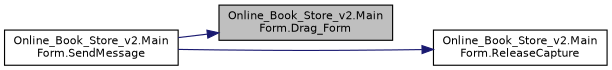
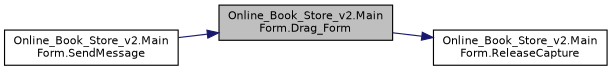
edge "Online_Book_Store_v2.Main Form.SendMessage" -> "Online_Book_Store_v2.Main Form.ReleaseCapture": now "Online_Book_Store_v2.Main Form.Drag_Form" -> "Online_Book_Store_v2.Main Form.ReleaseCapture"
